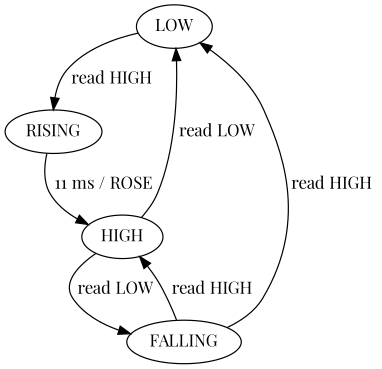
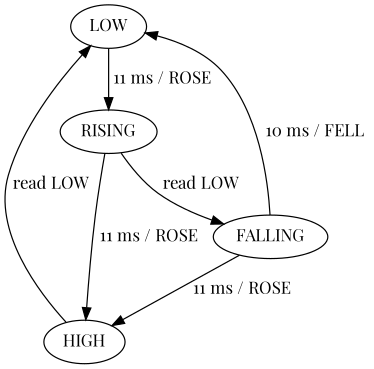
edge "LOW" -> "RISING": label " read HIGH " -> " 11 ms / ROSE "
edge "FALLING" -> "LOW": label " read HIGH " -> " 10 ms / FELL "
edge "FALLING" -> "HIGH": label " read HIGH " -> " 11 ms / ROSE "
edge "HIGH" -> "FALLING": now "RISING" -> "FALLING"
